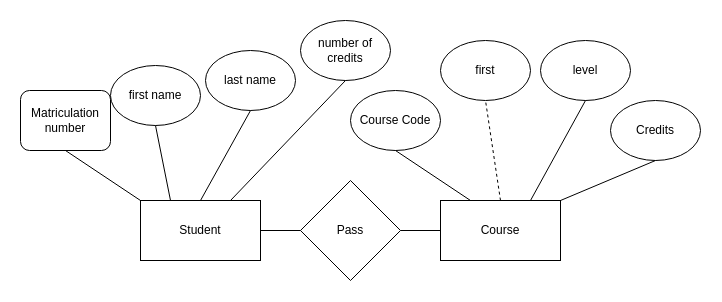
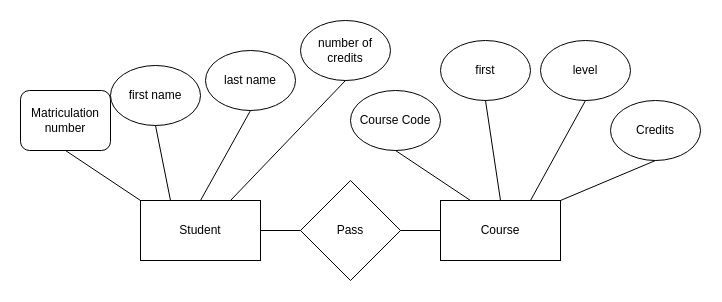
edge "first" -- "Course": style dashed -> solid
